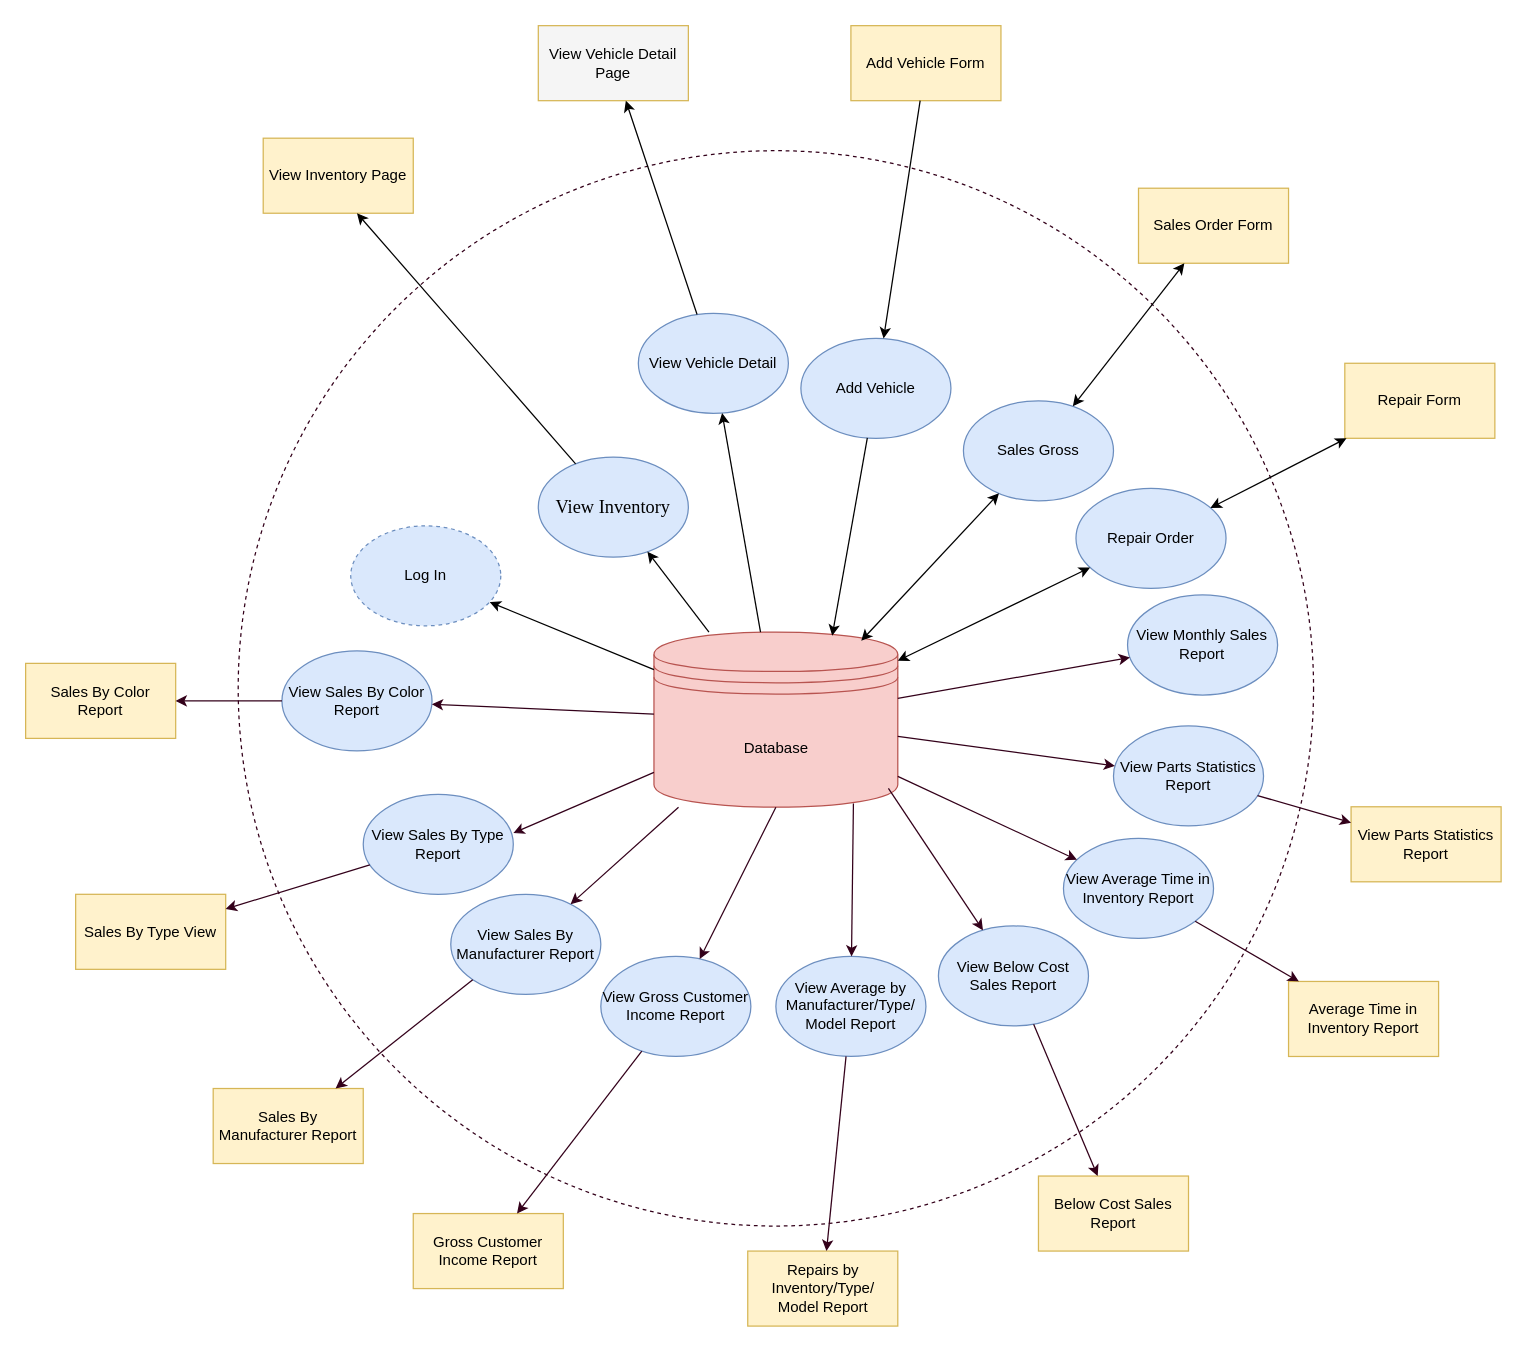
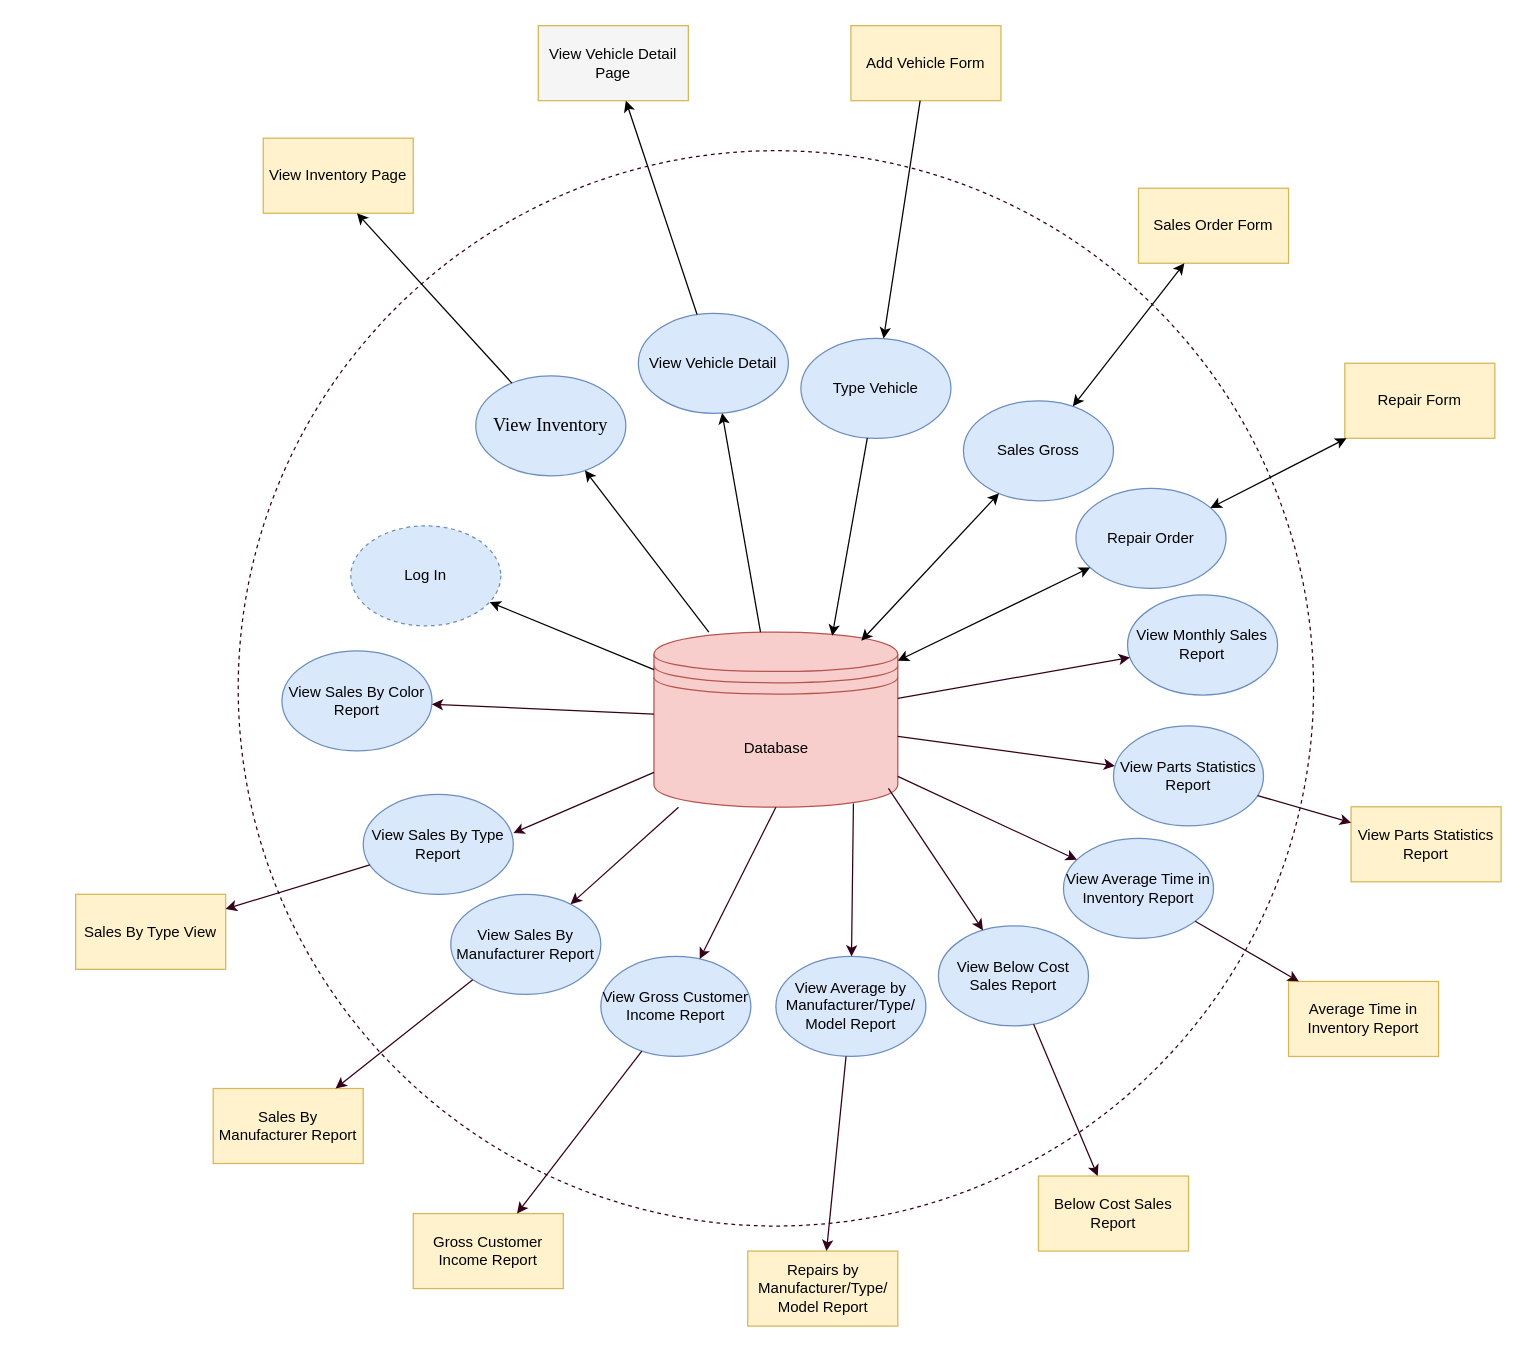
node "Add Vehicle": label "Add Vehicle" -> "Type Vehicle"
node "View Inventory": moved (613, 507) -> (551, 426)
node "Sales By Color Report": removed
edge "View Sales By Color Report" -> "Sales By Color Report": removed
node "Repairs by Inventory/Type/ Model Report": label "Repairs by Inventory/Type/ Model Report" -> "Repairs by Manufacturer/Type/ Model Report"
